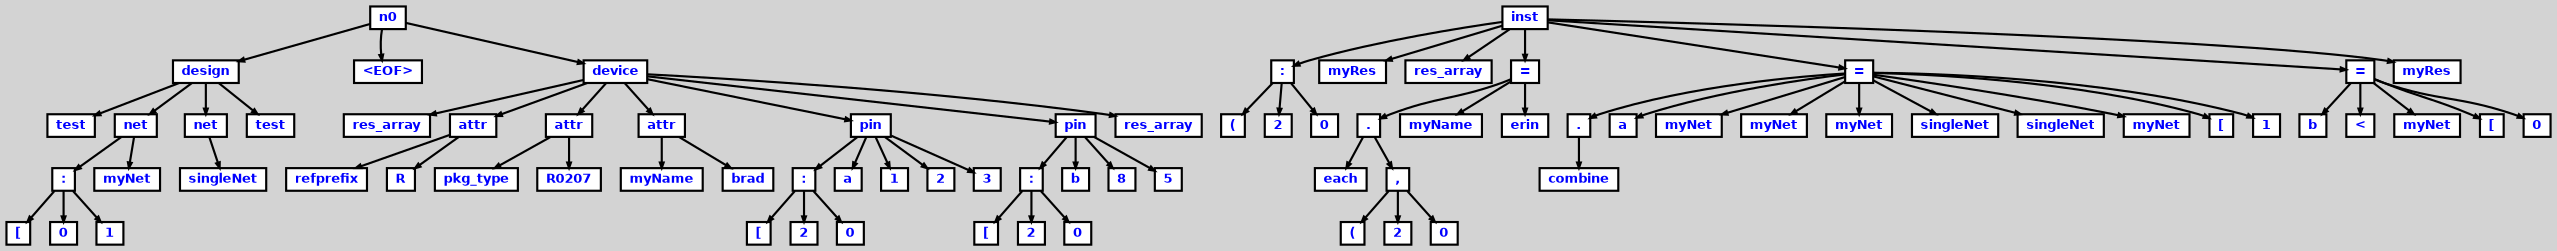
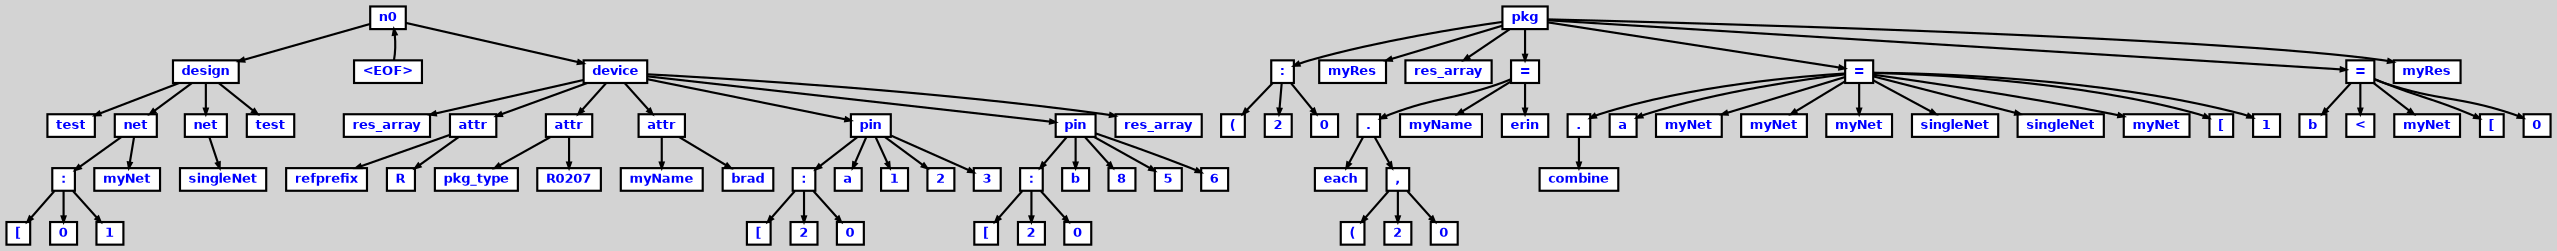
node "inst": label "inst" -> "pkg"
edge "n0" -> "<EOF>": reversed
node "6": added
